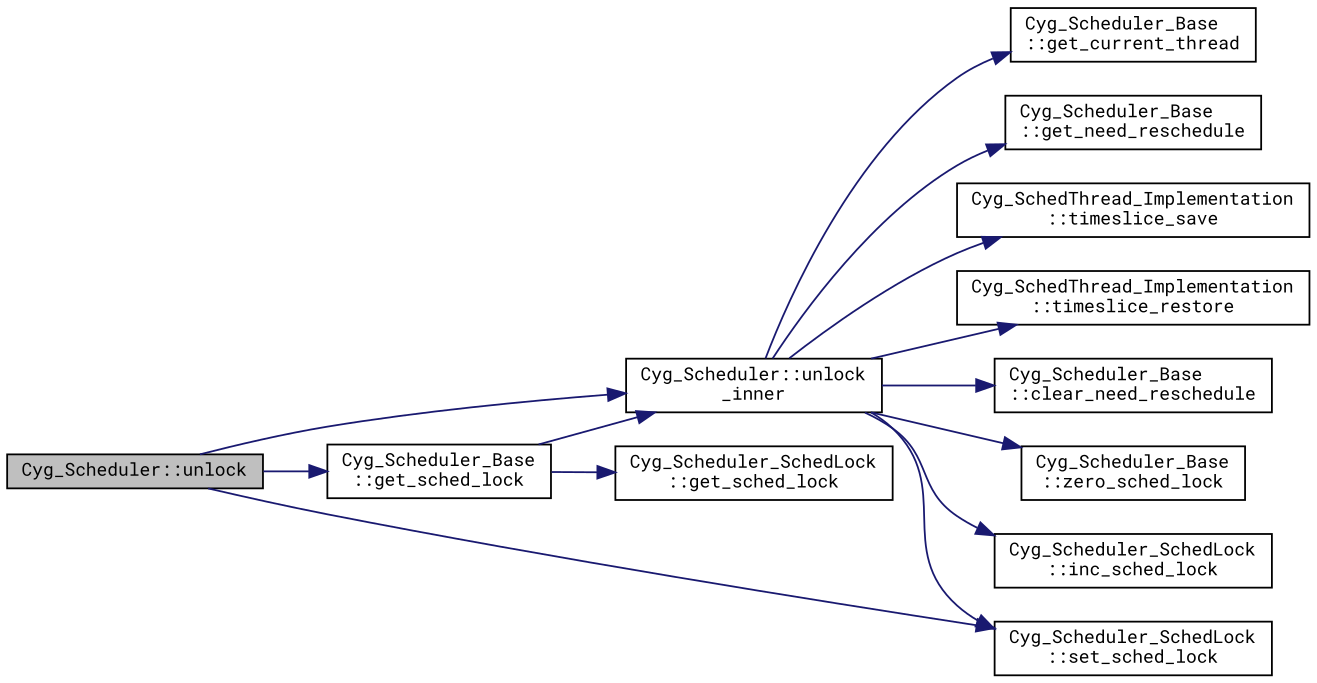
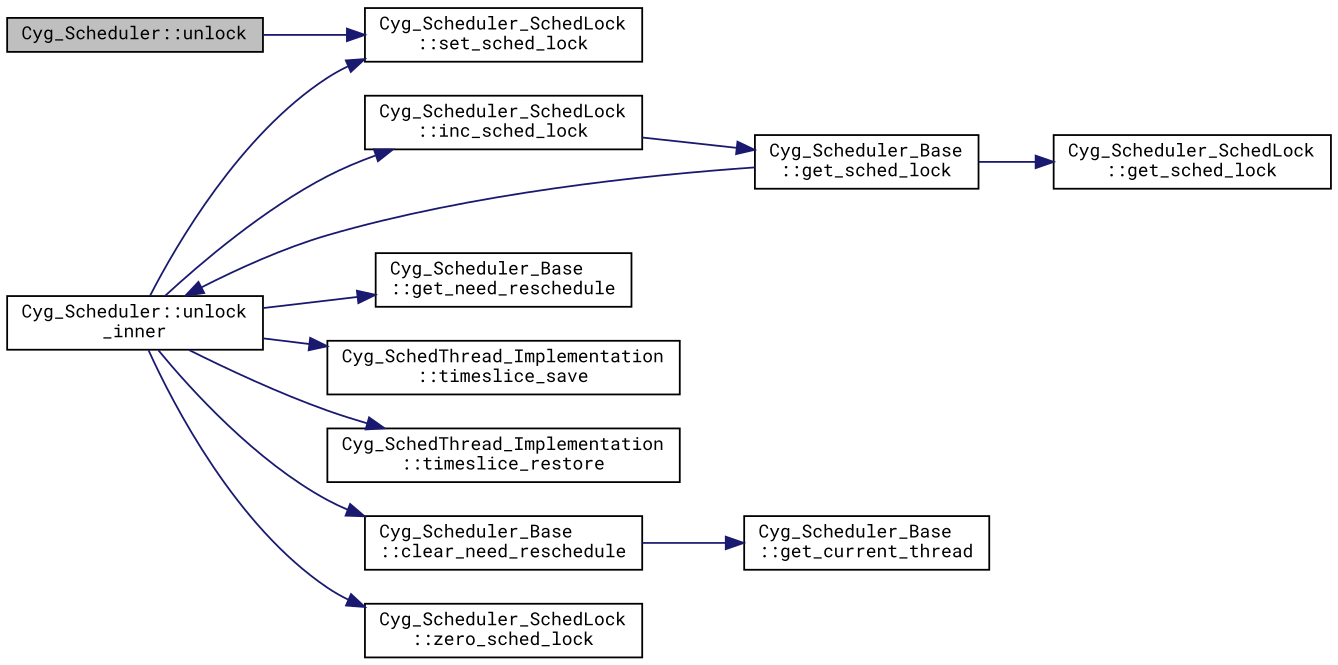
edge "Cyg_Scheduler::unlock _inner" -> "Cyg_Scheduler_Base ::get_current_thread": now "Cyg_Scheduler_Base ::clear_need_reschedule" -> "Cyg_Scheduler_Base ::get_current_thread"
edge "Cyg_Scheduler::unlock" -> "Cyg_Scheduler::unlock _inner": removed
edge "Cyg_Scheduler::unlock" -> "Cyg_Scheduler_Base ::get_sched_lock": now "Cyg_Scheduler_SchedLock ::inc_sched_lock" -> "Cyg_Scheduler_Base ::get_sched_lock"
node "Cyg_Scheduler_Base ::zero_sched_lock": label "Cyg_Scheduler_Base ::zero_sched_lock" -> "Cyg_Scheduler_SchedLock ::zero_sched_lock"
